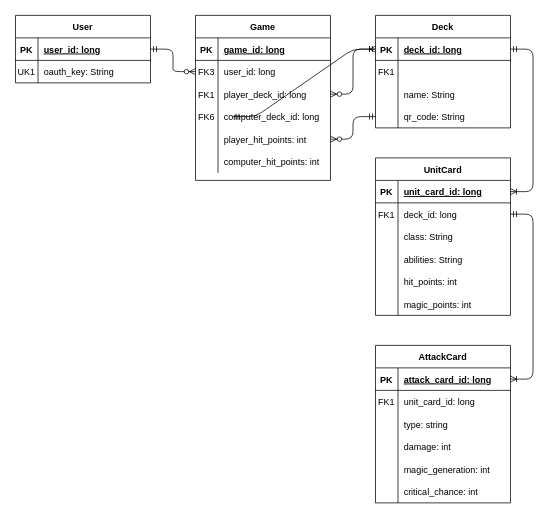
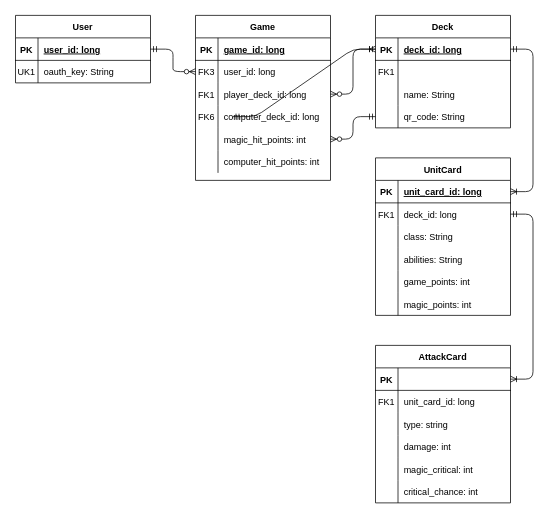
node "player_hit_points: int": label "player_hit_points: int" -> "magic_hit_points: int"
node "hit_points: int": label "hit_points: int" -> "game_points: int"
node "attack_card_id: long": removed
node "magic_generation: int": label "magic_generation: int" -> "magic_critical: int"
